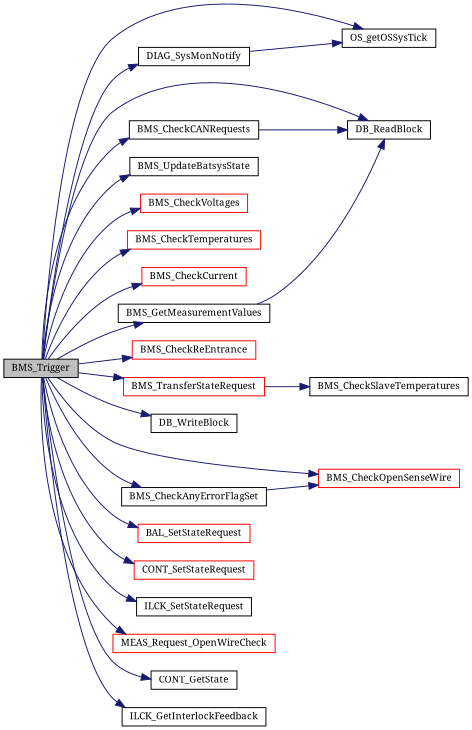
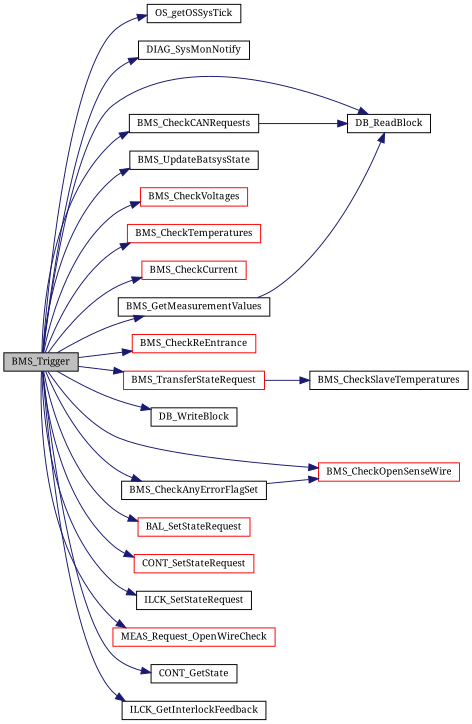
edge "DIAG_SysMonNotify" -> "OS_getOSSysTick": removed
